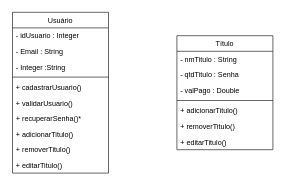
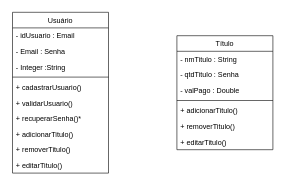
node "- idUsuario : Integer": label "- idUsuario : Integer" -> "- idUsuario : Email"
node "- Email : String": label "- Email : String" -> "- Email : Senha"
